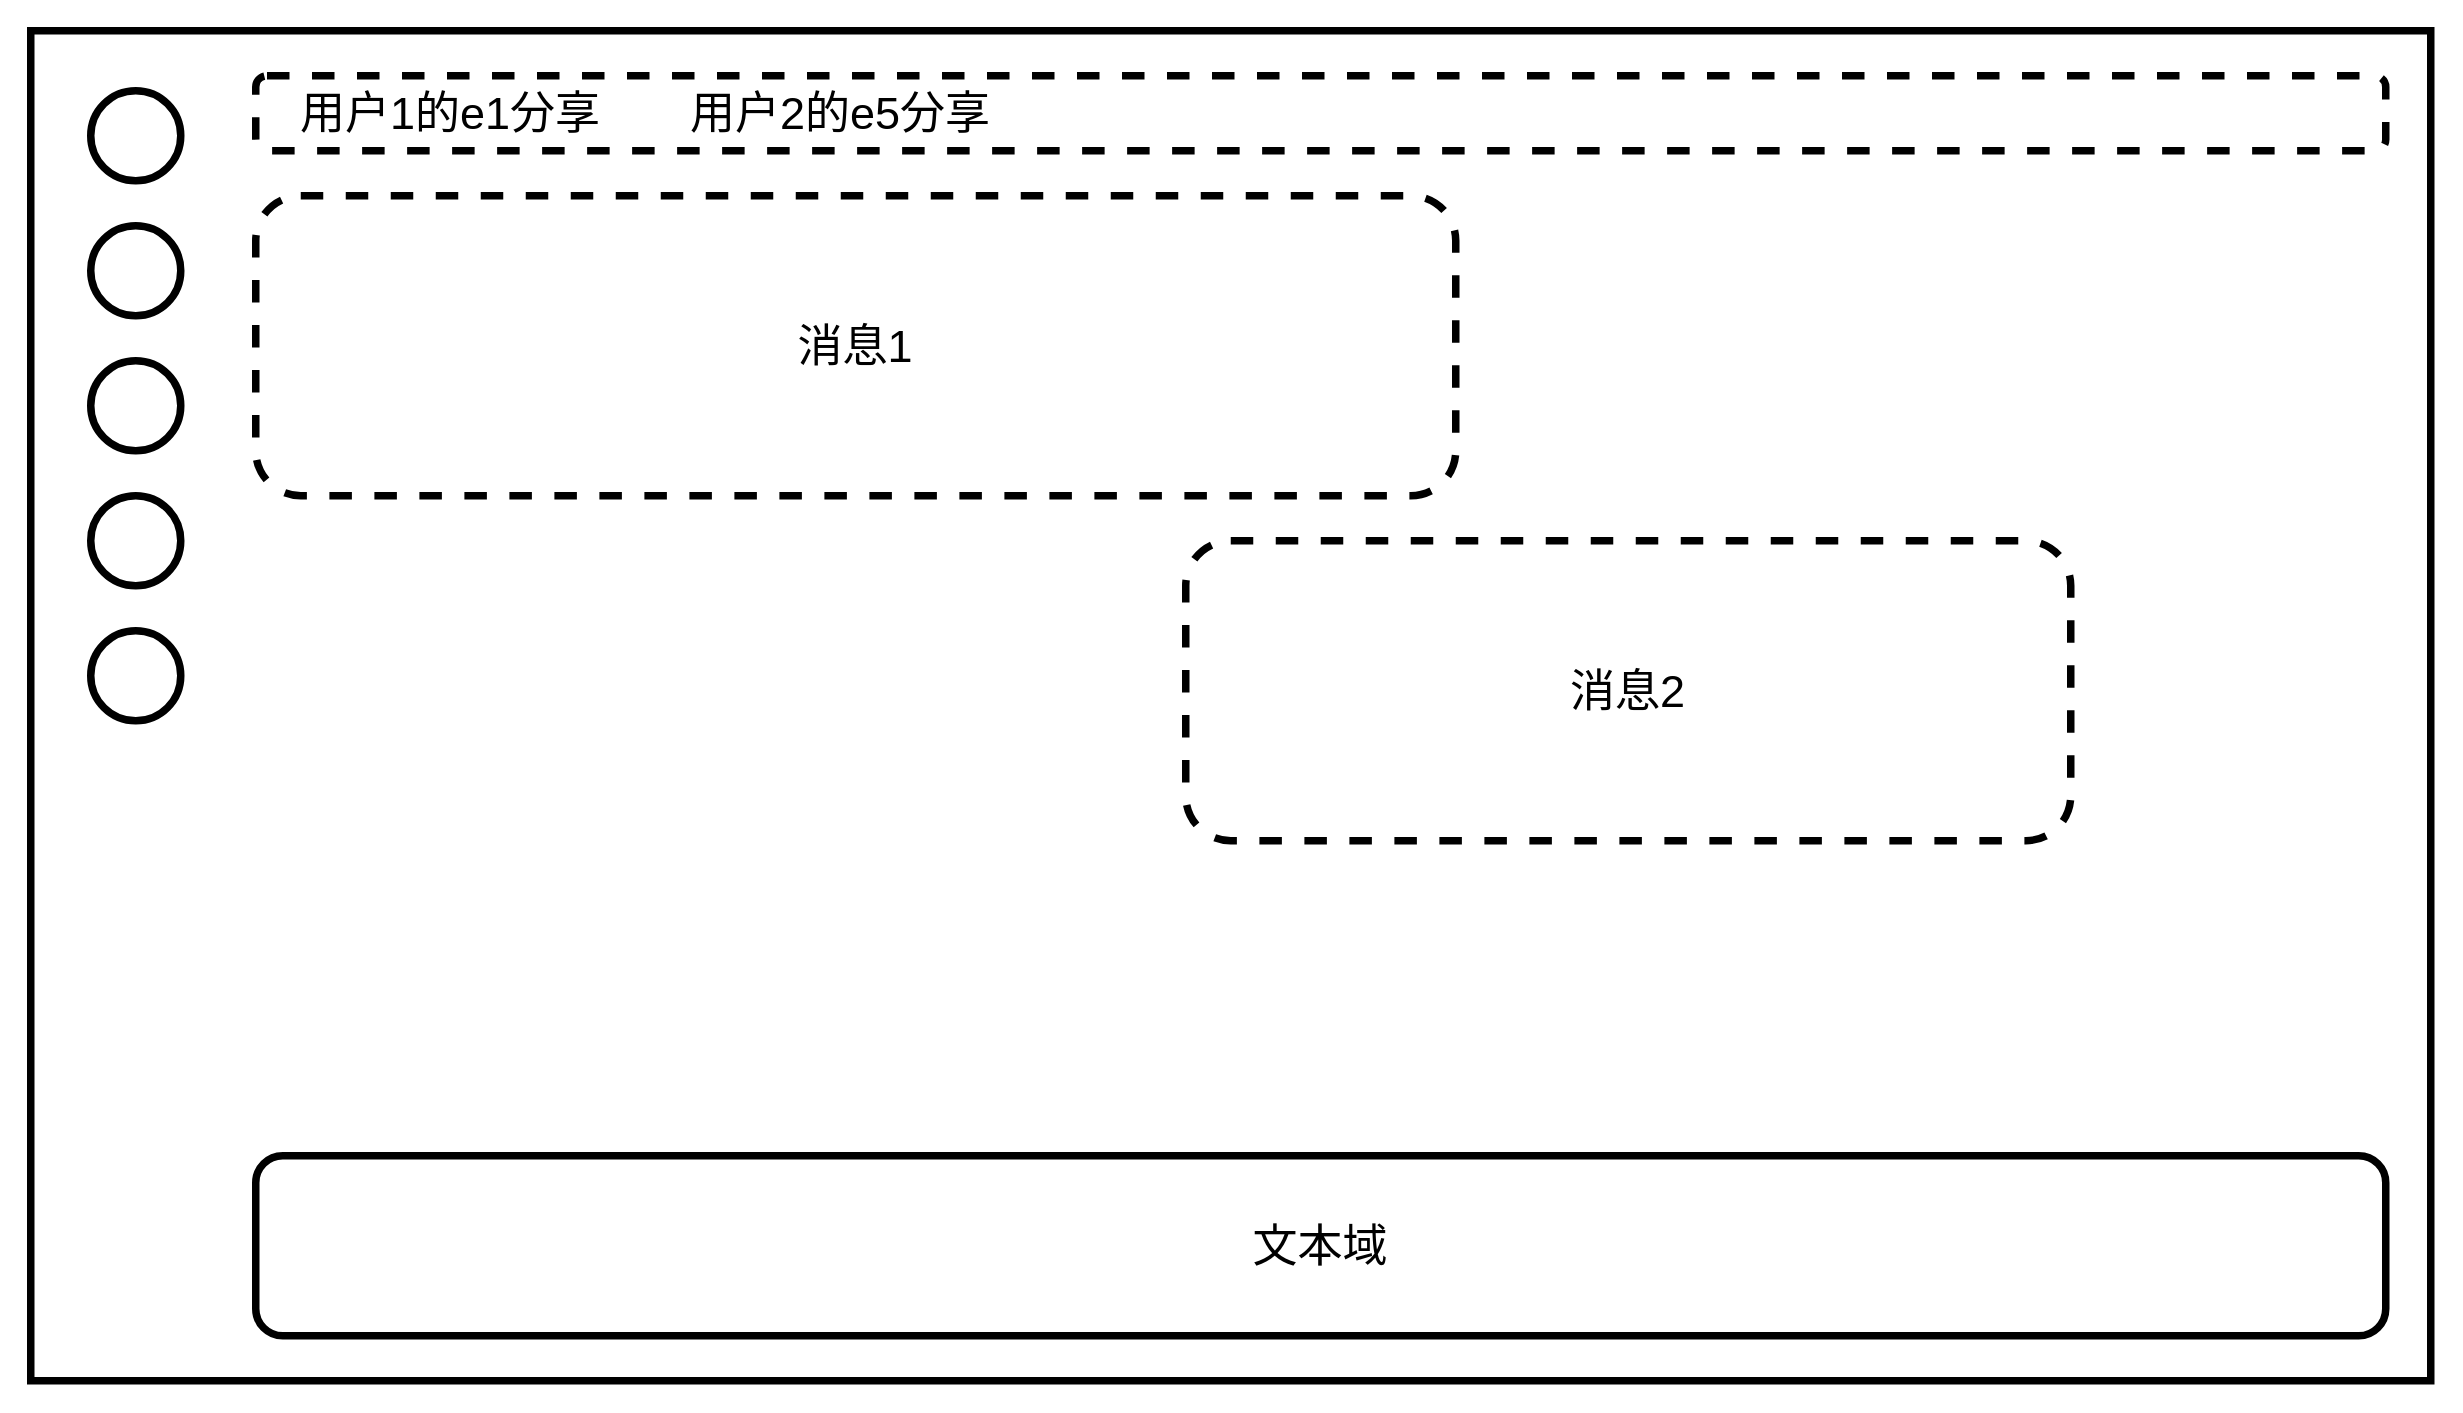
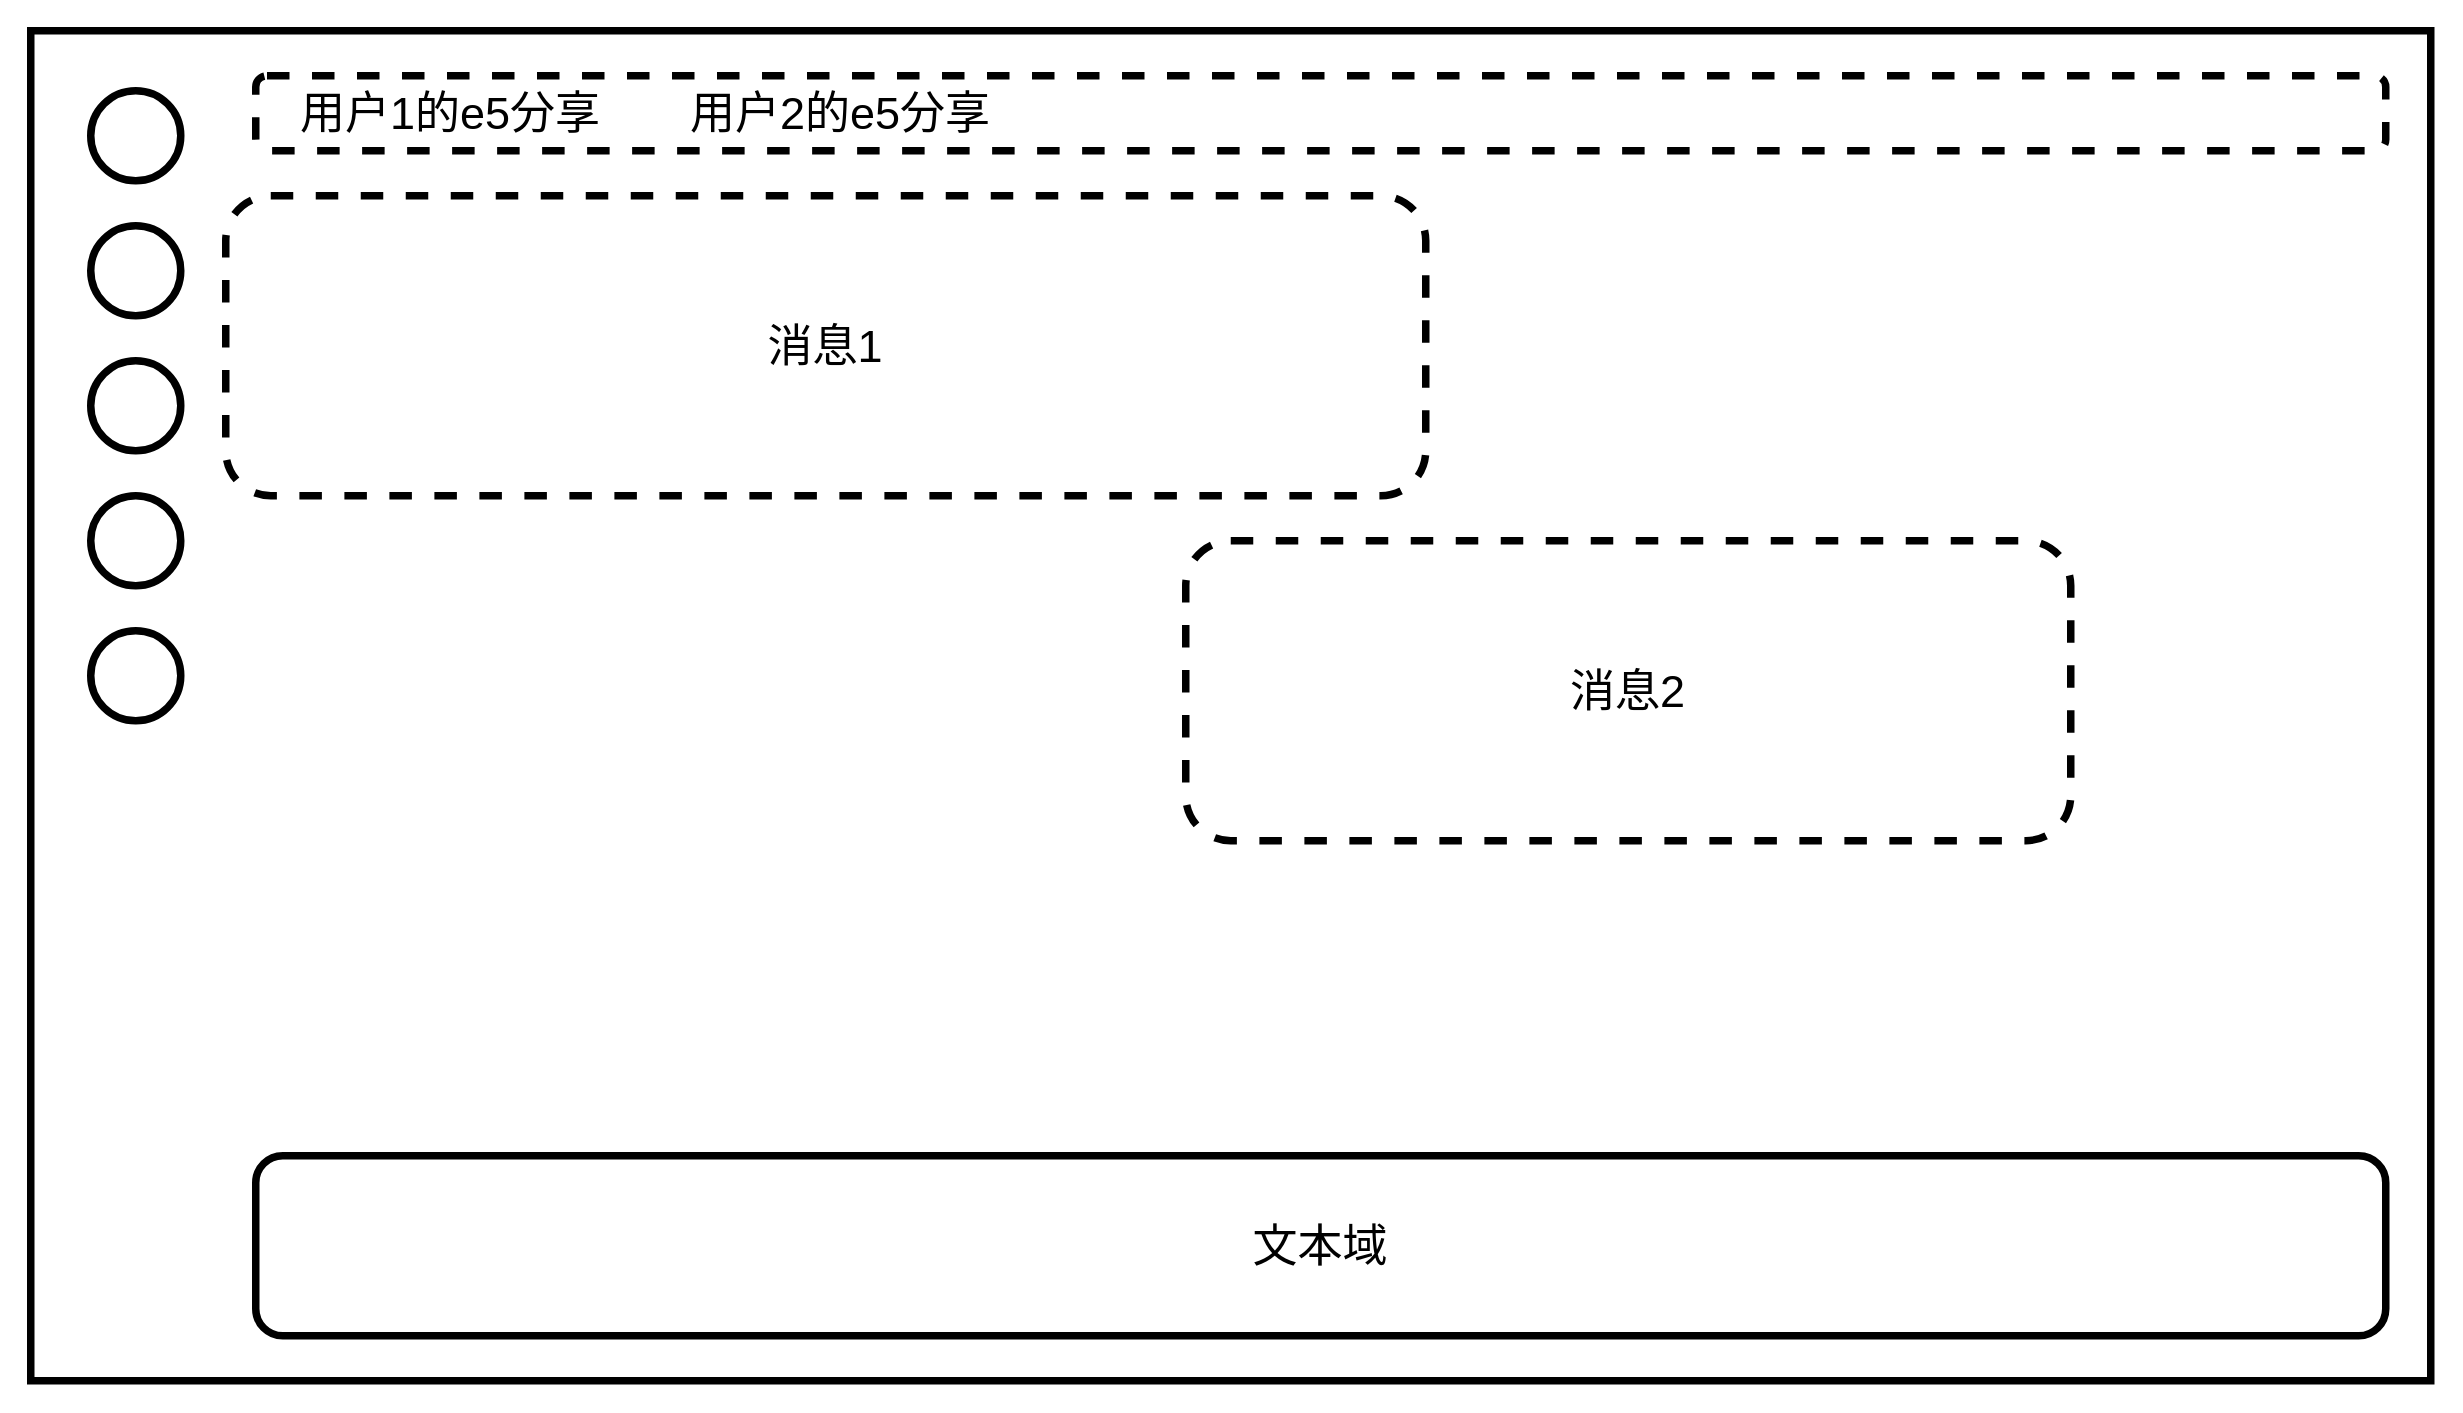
node "用户1的e1分享": label "用户1的e1分享" -> "用户1的e5分享"
node "消息1": moved (856, 346) -> (826, 346)
